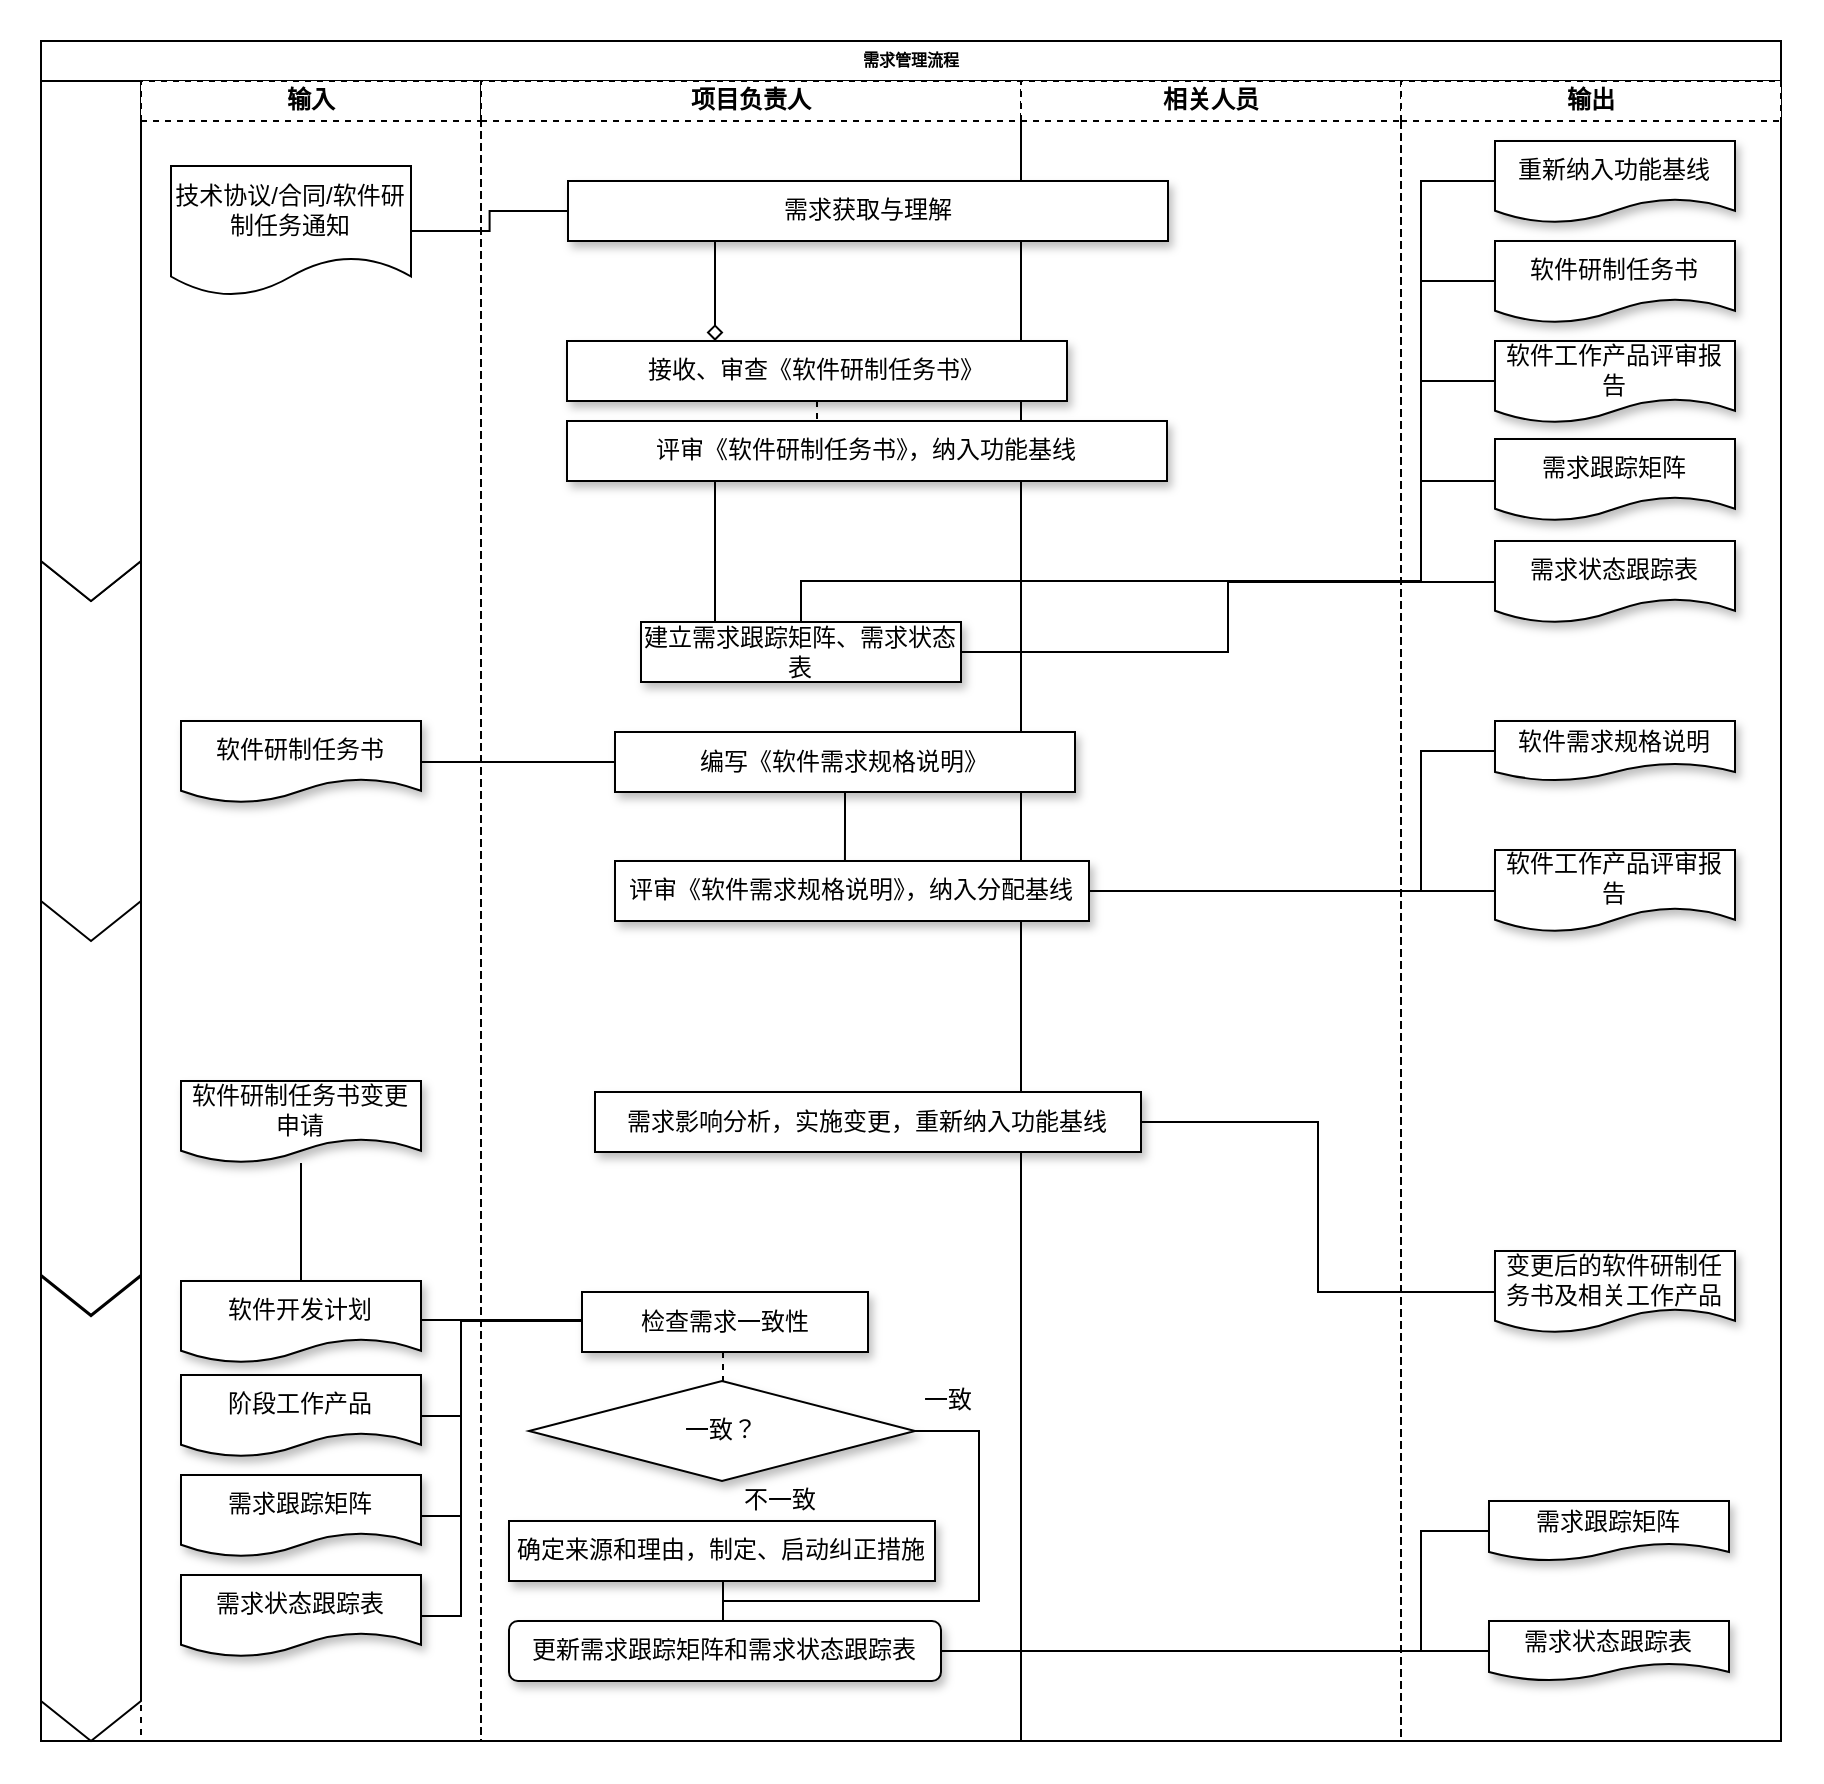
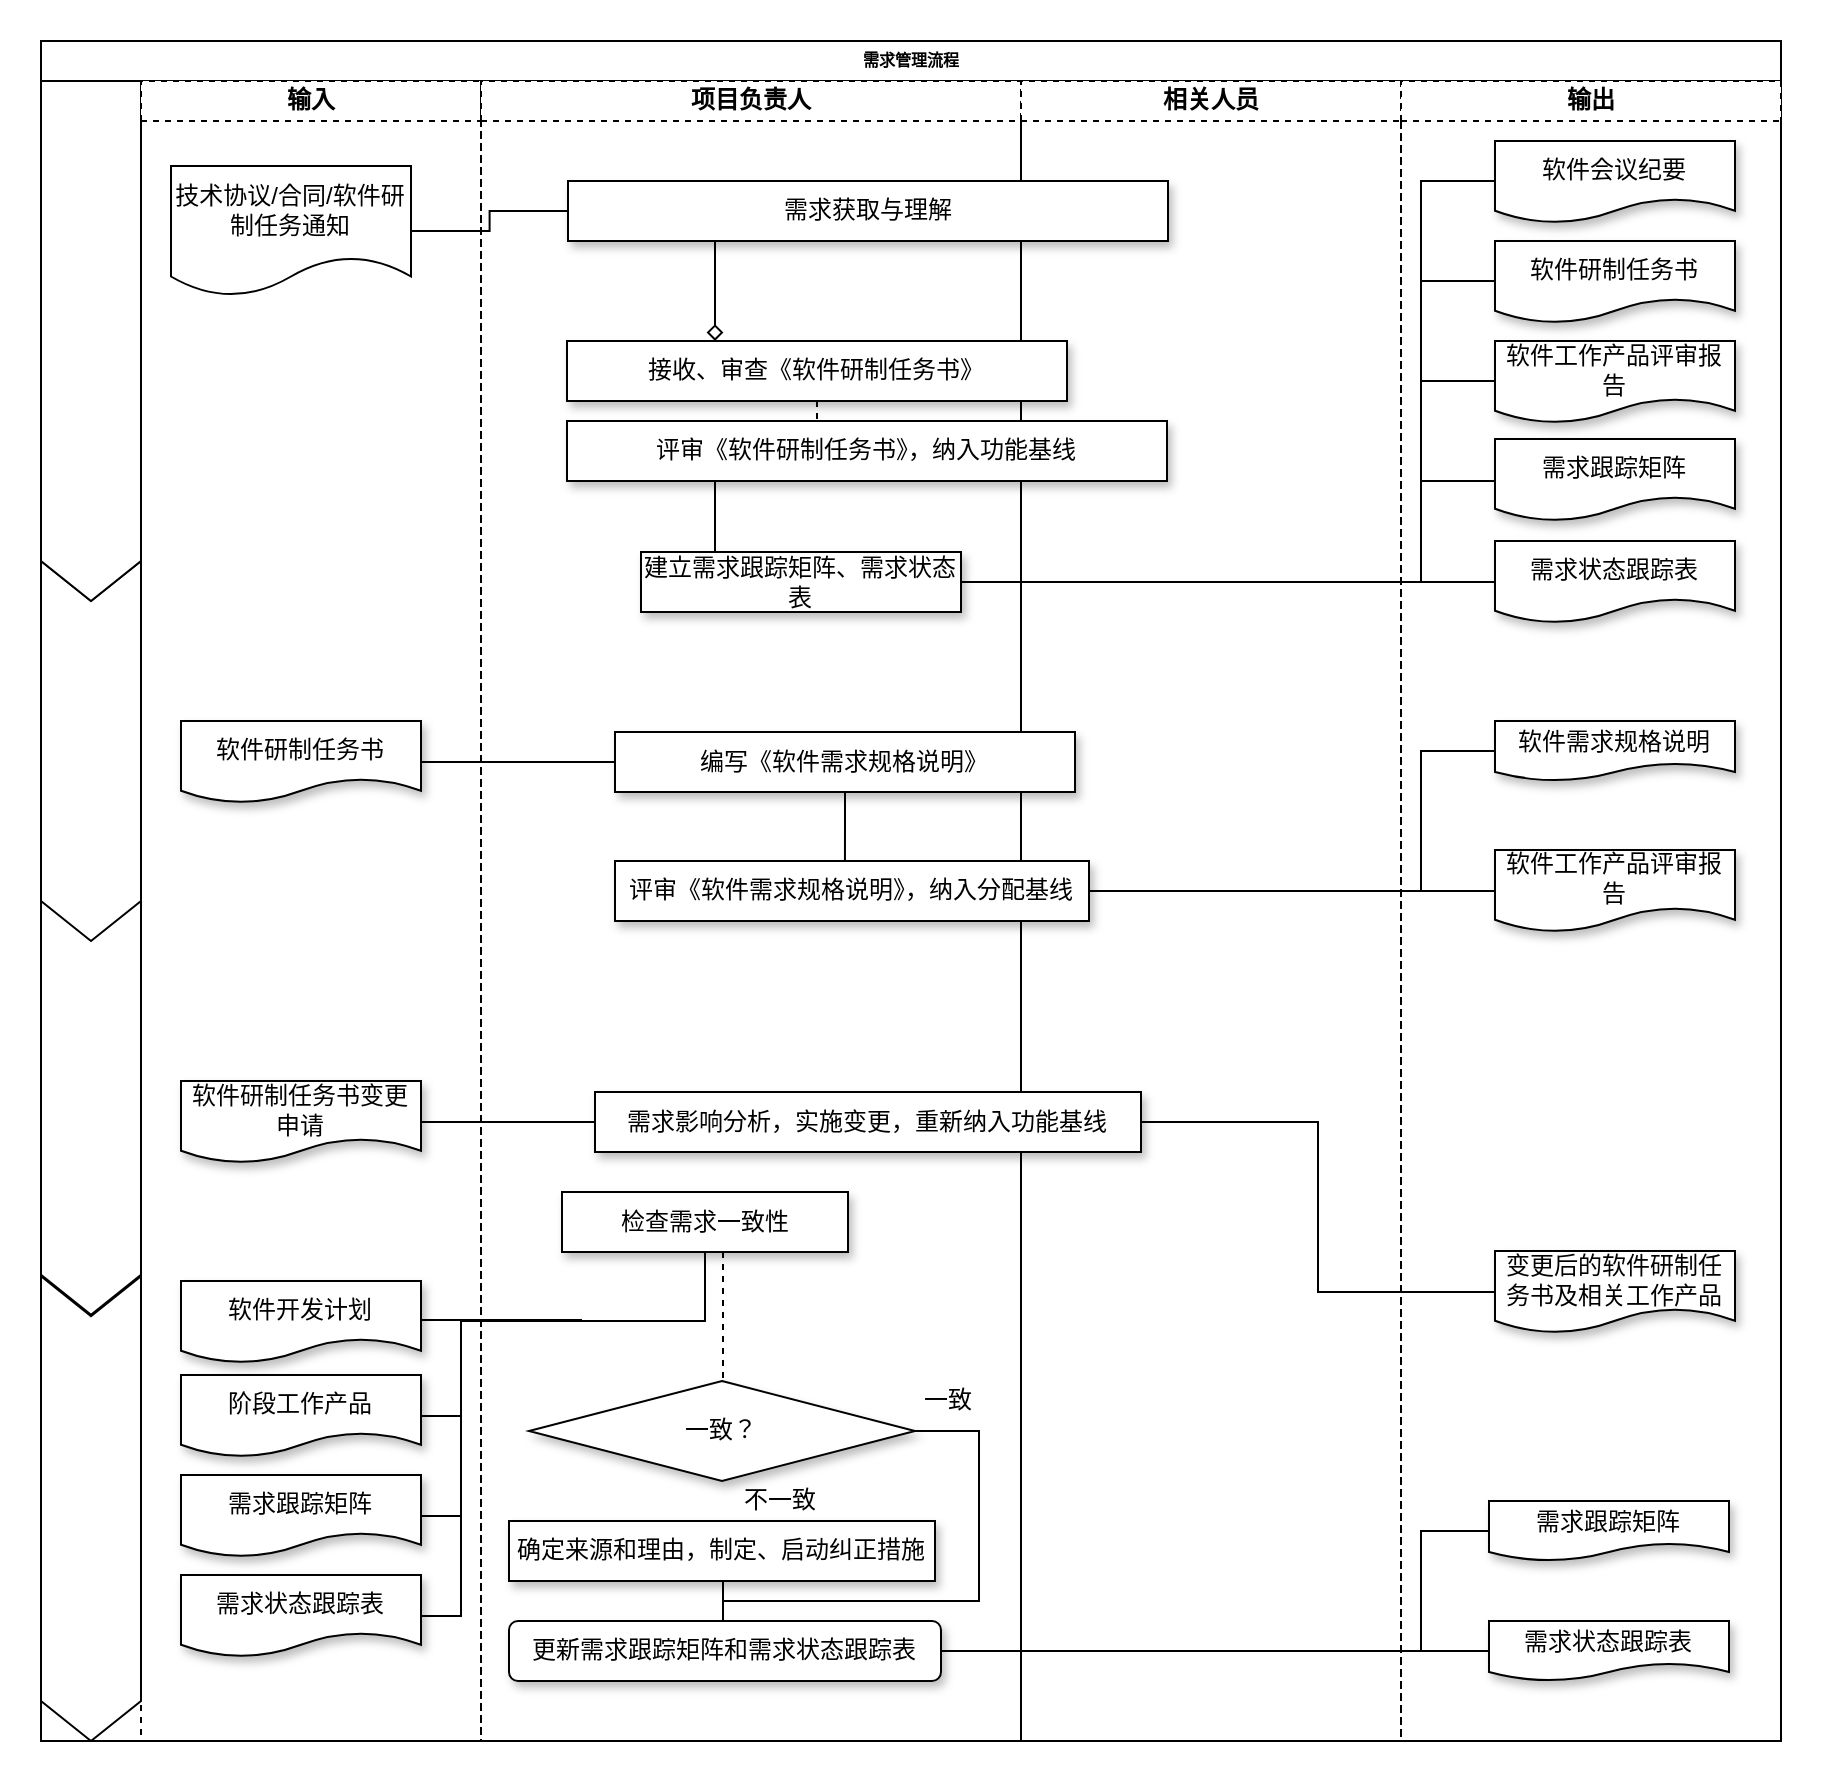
node "重新纳入功能基线": label "重新纳入功能基线" -> "软件会议纪要"
node "建立需求跟踪矩阵、需求状态表": moved (801, 652) -> (801, 582)
edge "软件研制任务书变更申请" -- "软件开发计划": now "软件研制任务书变更申请" -- "需求影响分析，实施变更，重新纳入功能基线"
node "检查需求一致性": moved (725, 1322) -> (705, 1222)
